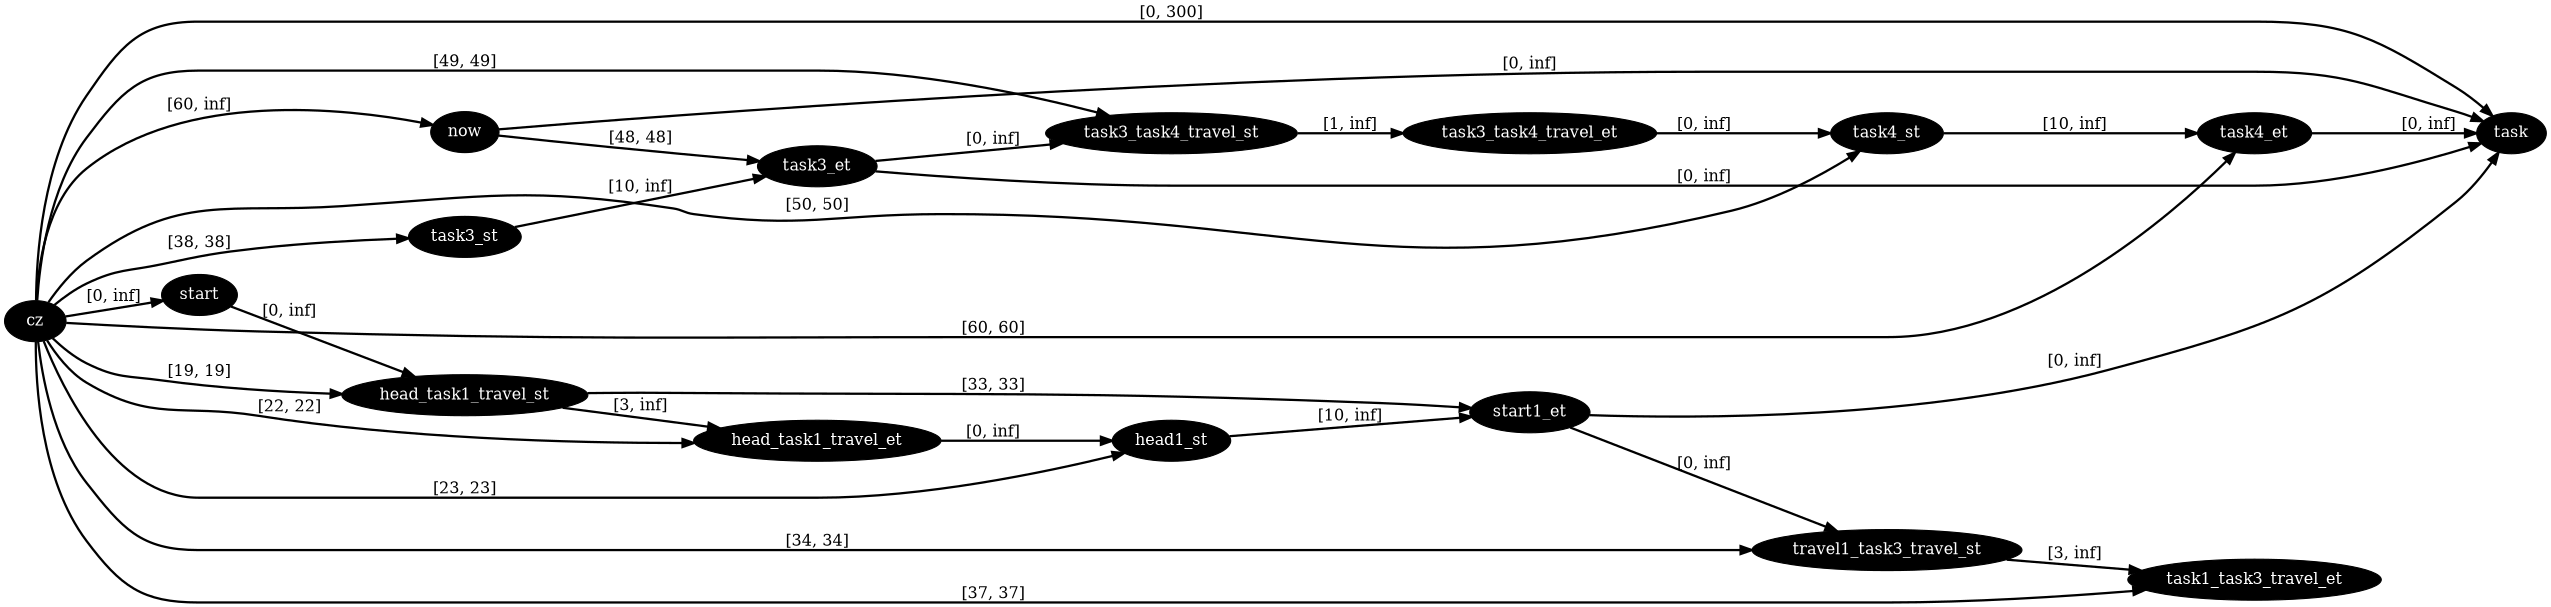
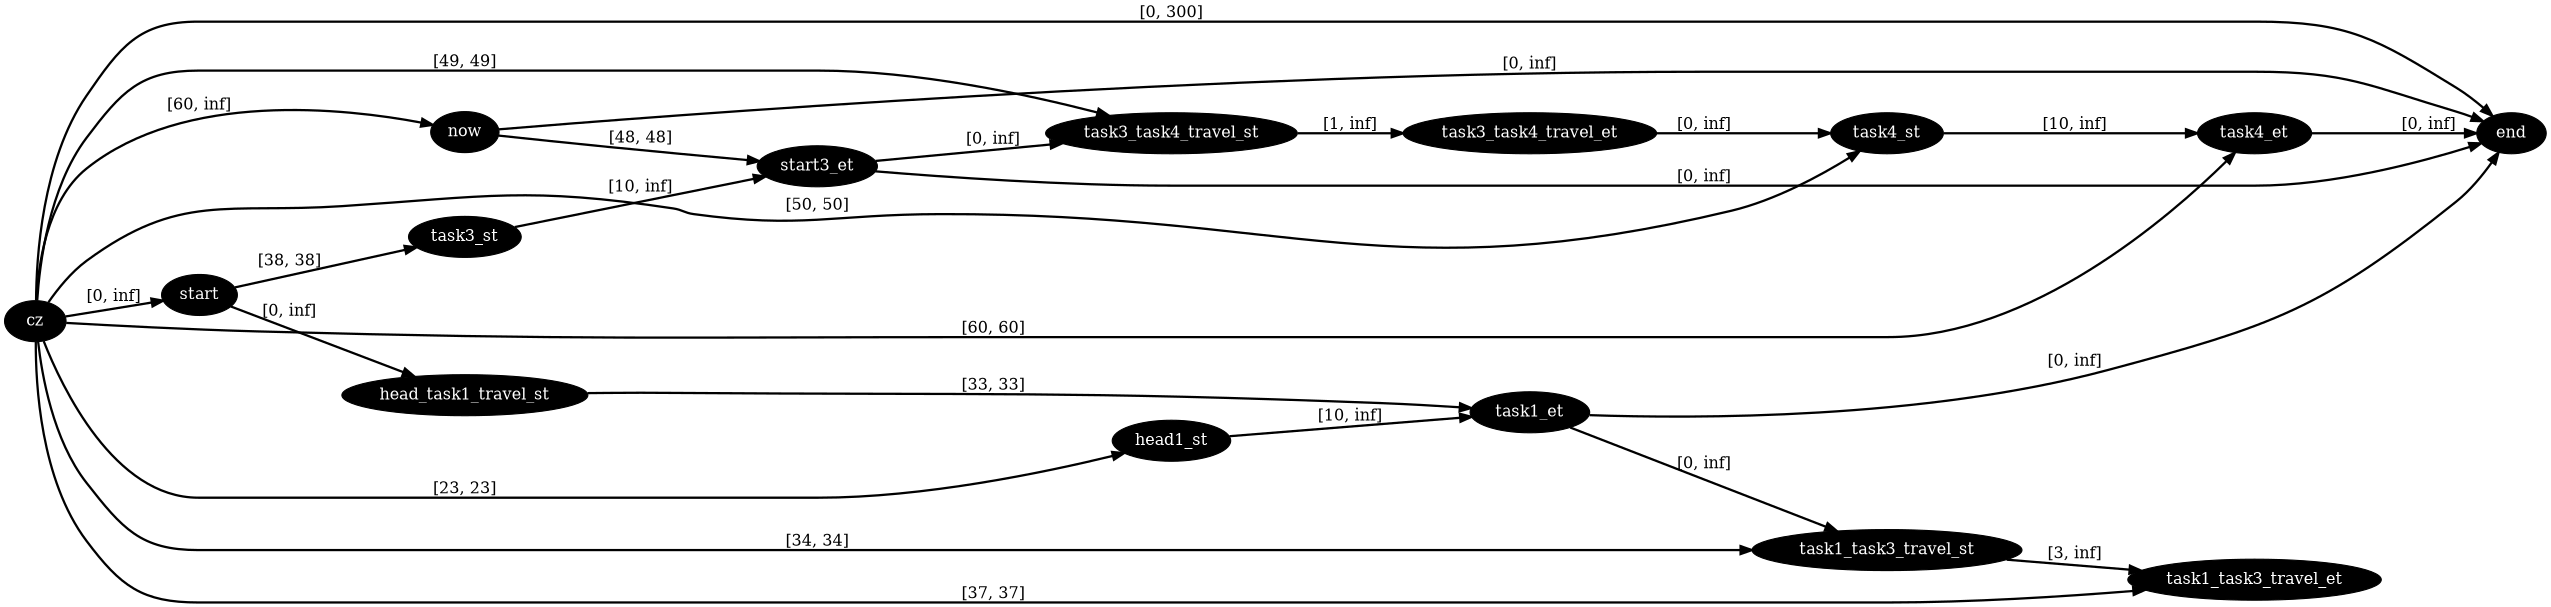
node "task": label "task" -> "end"
node "task3_et": label "task3_et" -> "start3_et"
edge "cz" -> "task3_st": now "start" -> "task3_st"
edge "cz" -> "head_task1_travel_st": removed, label "[19, 19]"
node "start1_et": label "start1_et" -> "task1_et"
node "head_task1_travel_et": removed
node "travel1_task3_travel_st": label "travel1_task3_travel_st" -> "task1_task3_travel_st"
